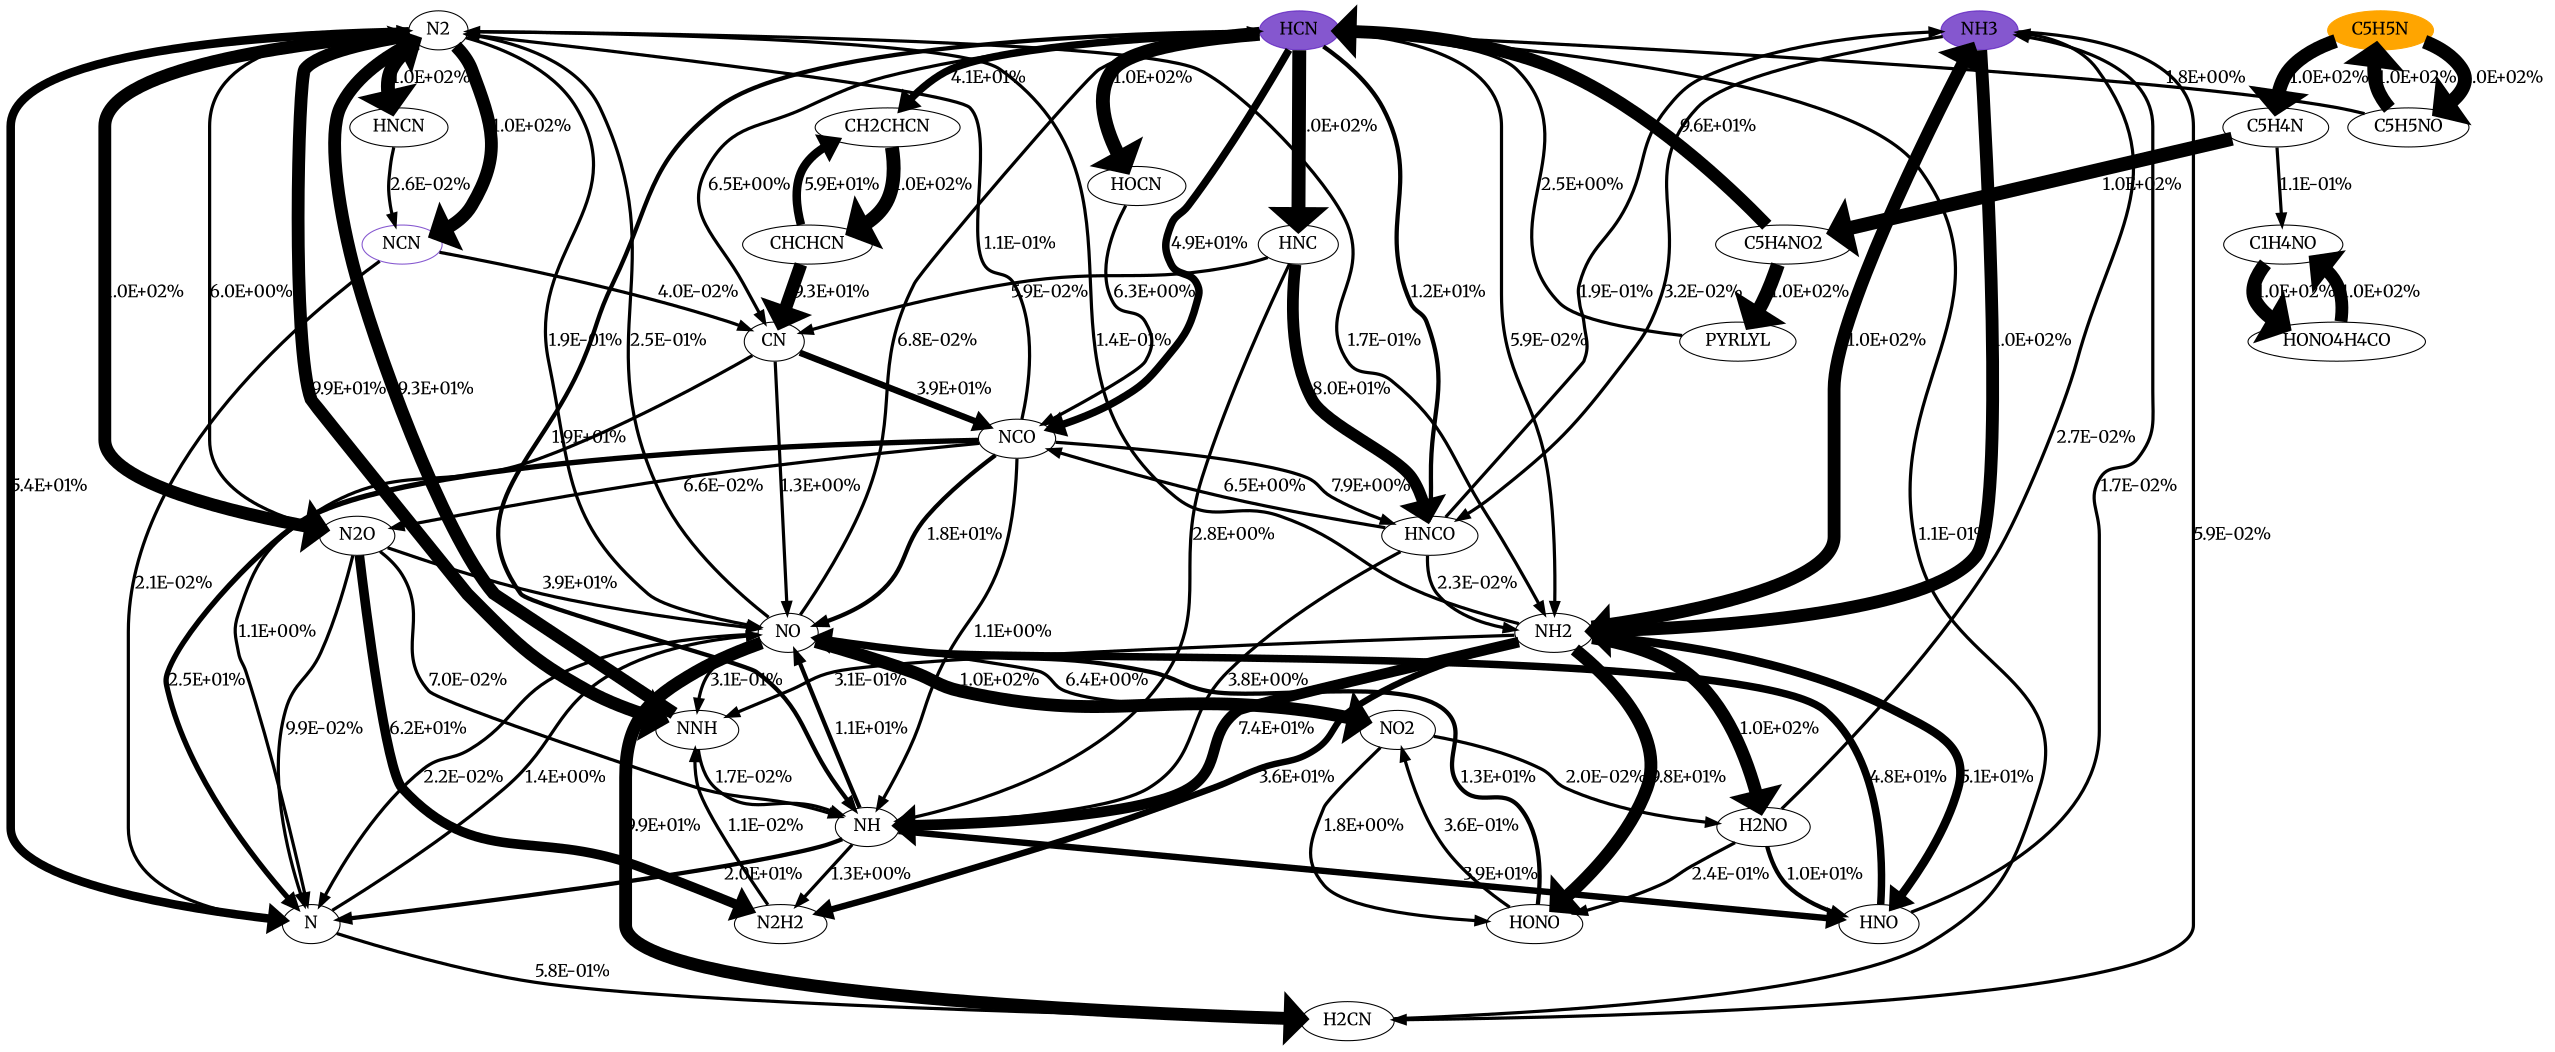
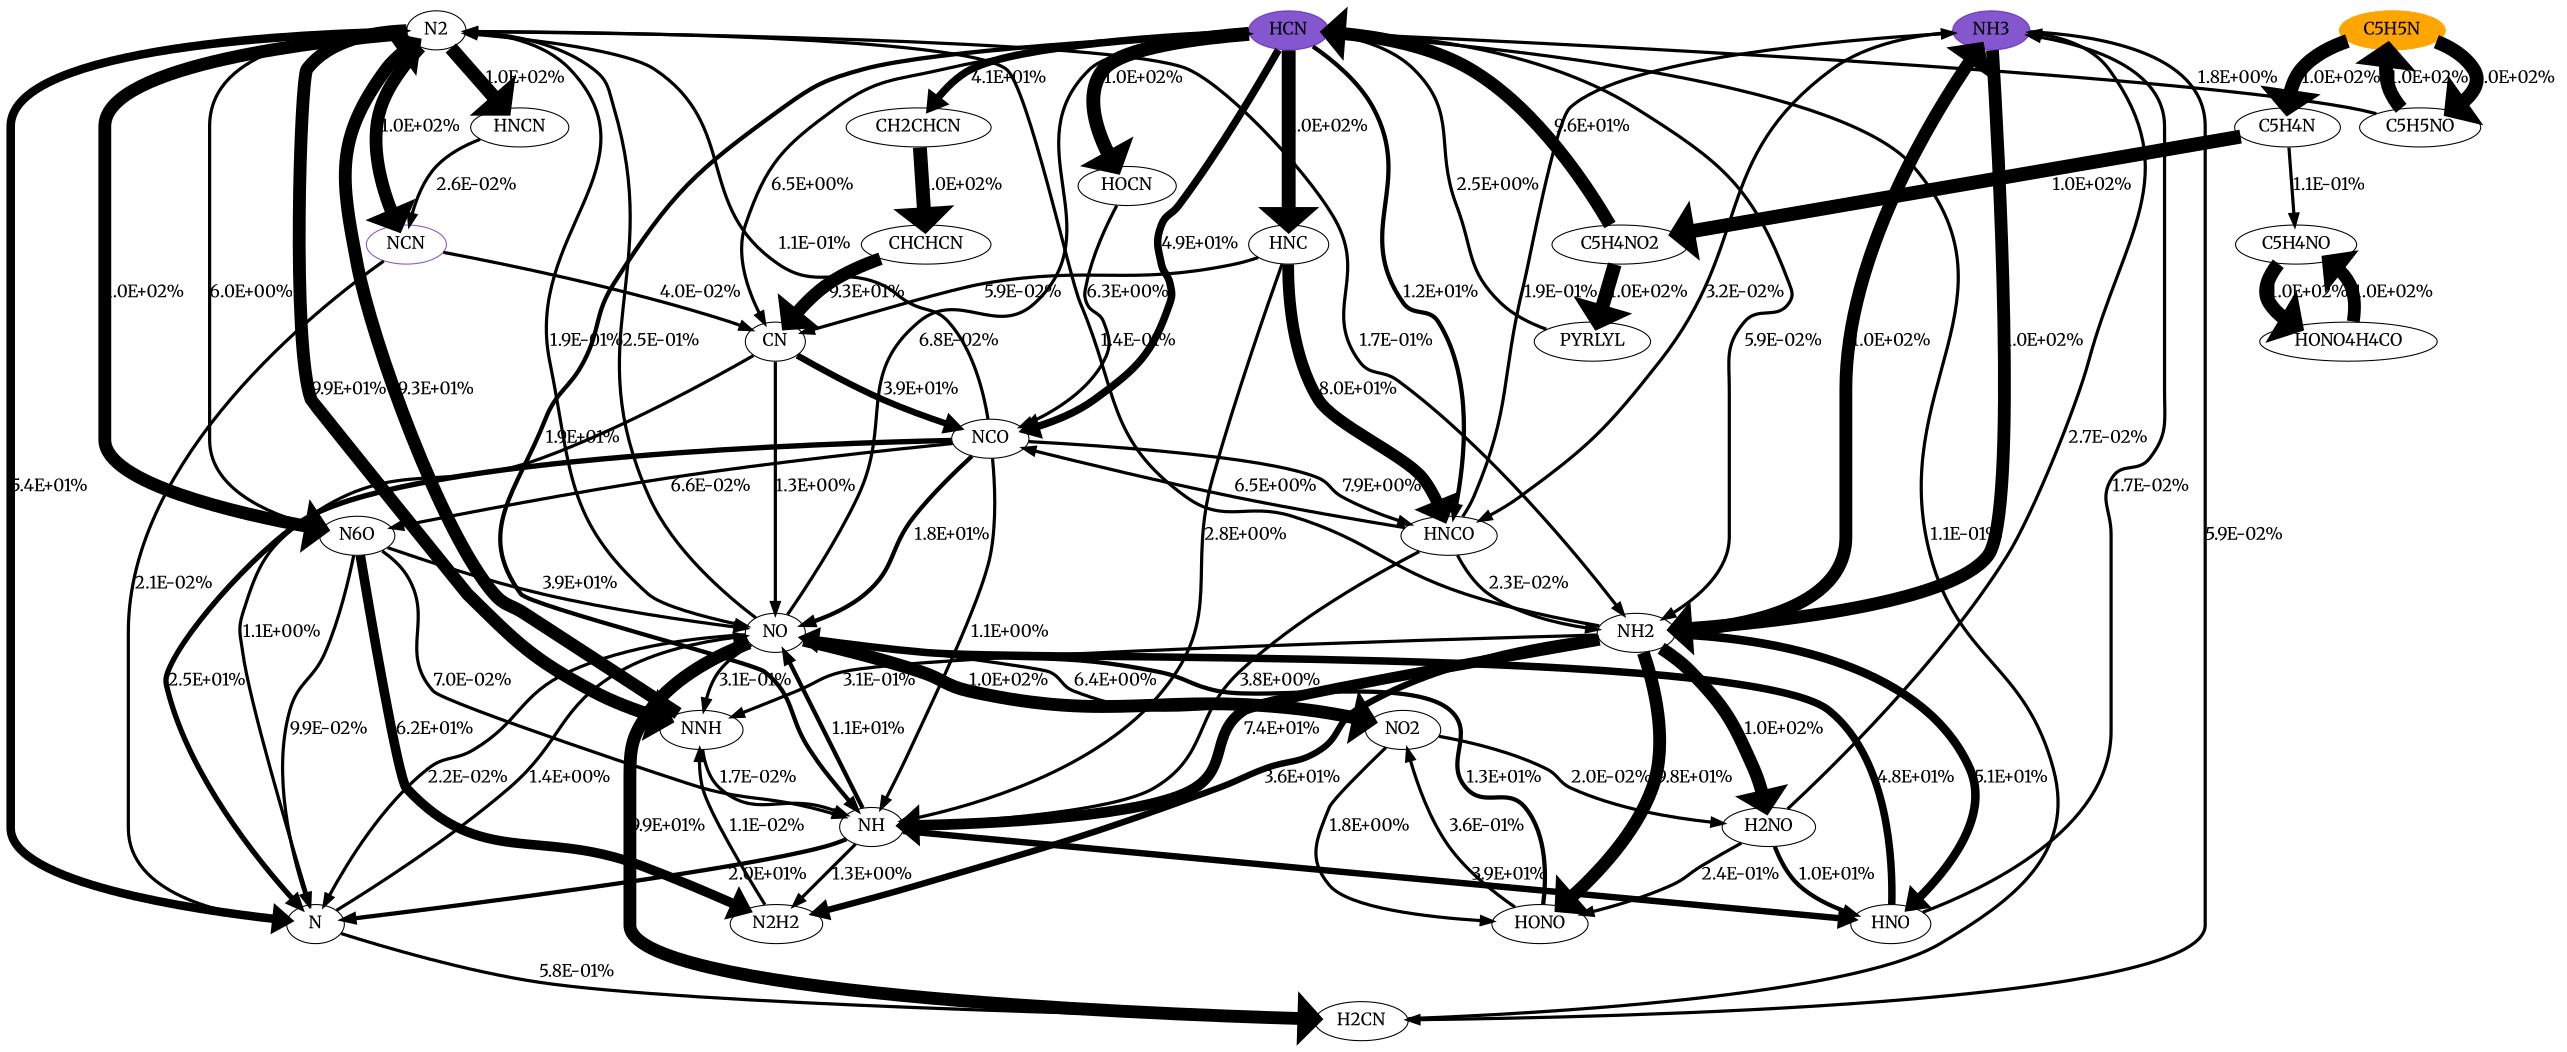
edge "CHCHCN" -> "CH2CHCN": removed, label "5.9E+01%"
node "C1H4NO": label "C1H4NO" -> "C5H4NO"
node "N2O": label "N2O" -> "N6O"
